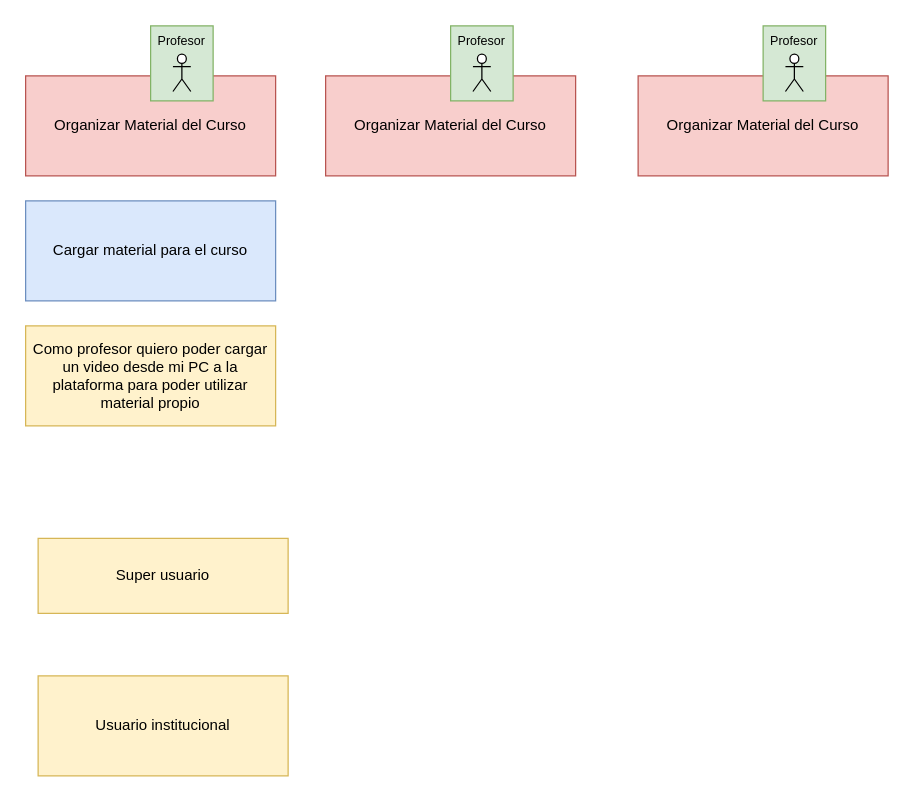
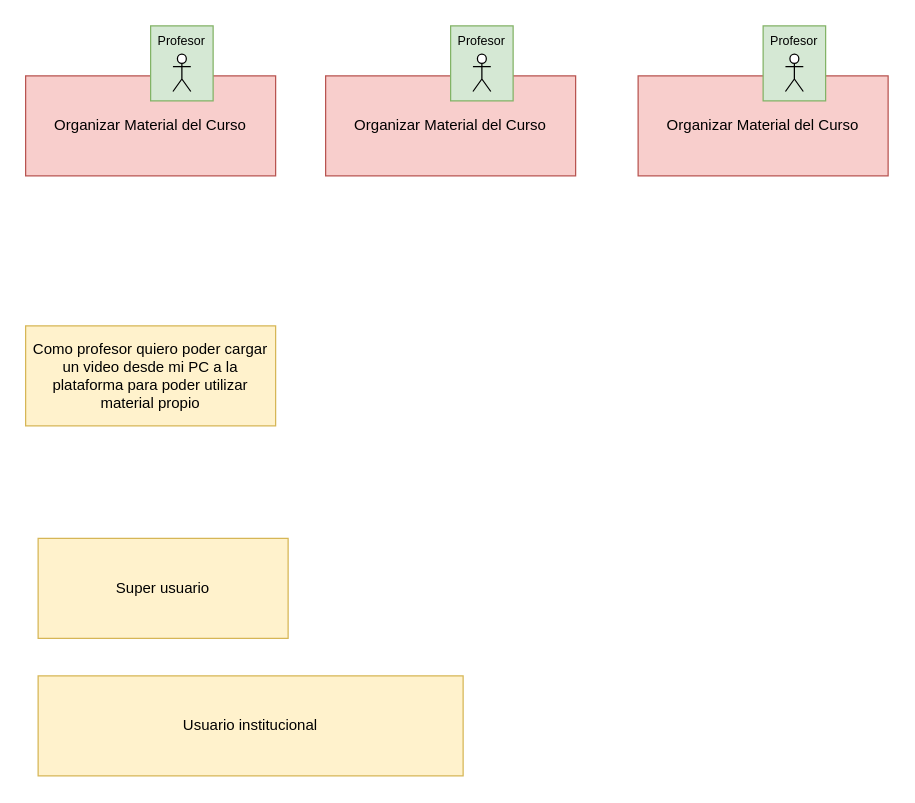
node "Cargar material para el curso": removed
node "Super usuario": size 250x75 -> 250x100
node "Usuario institucional": size 250x100 -> 425x100
